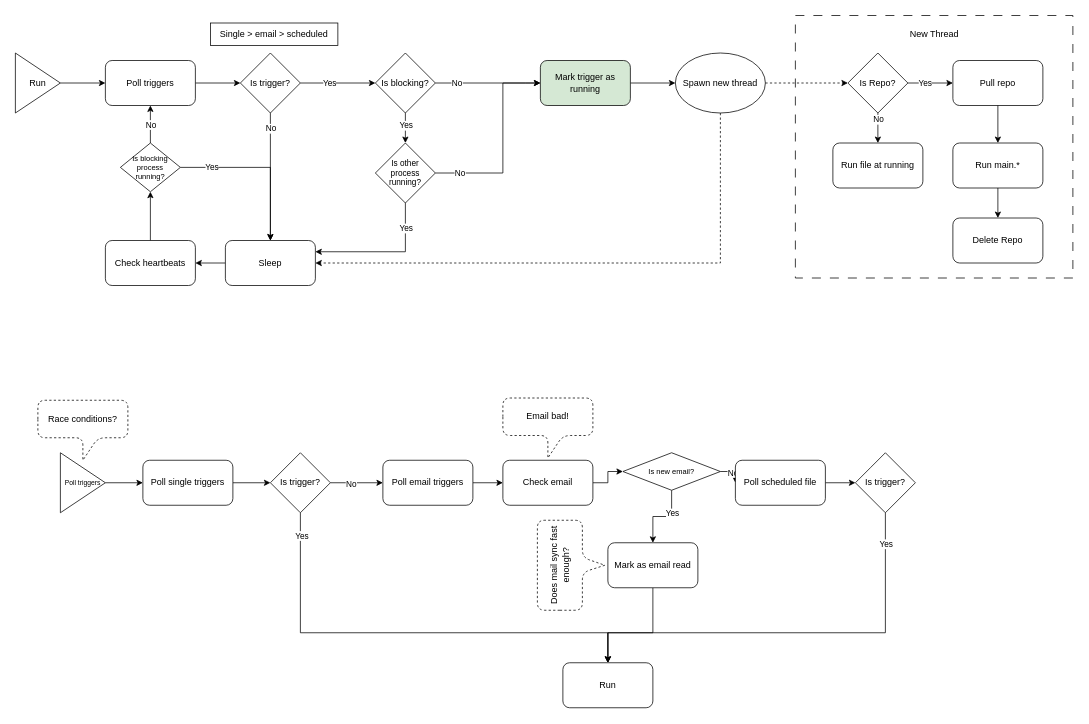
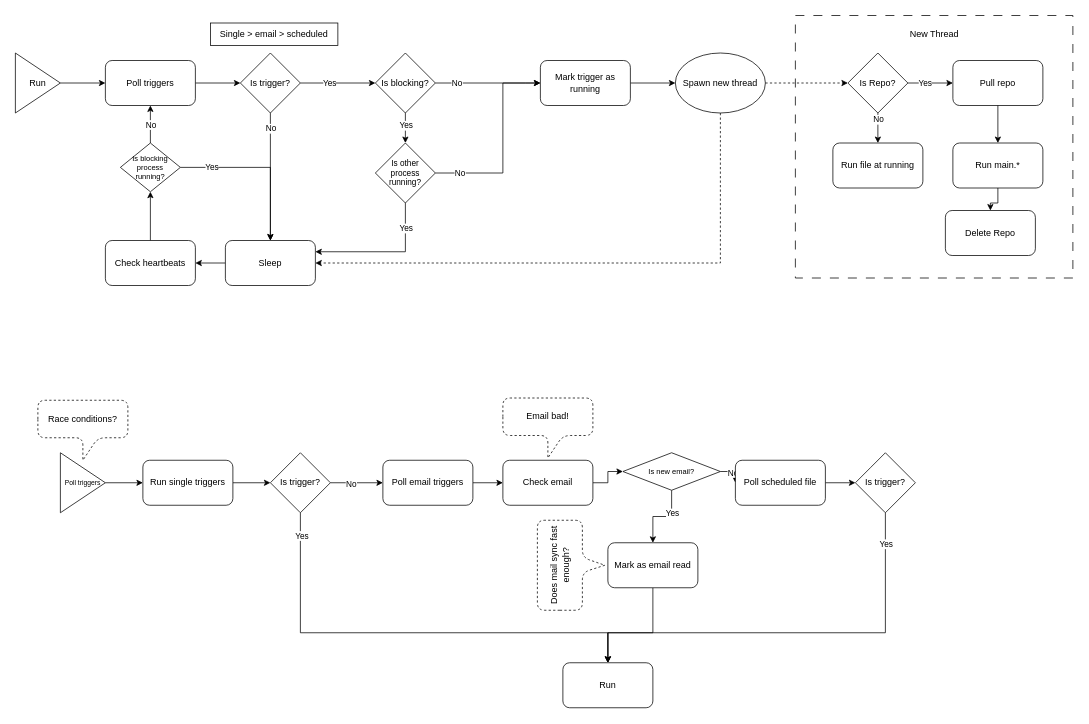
node "Mark trigger as running": fillcolor #d5e8d4 -> #ffffff
node "Delete Repo": moved (998, 240) -> (990, 233)
node "Poll single triggers": label "Poll single triggers" -> "Run single triggers"
